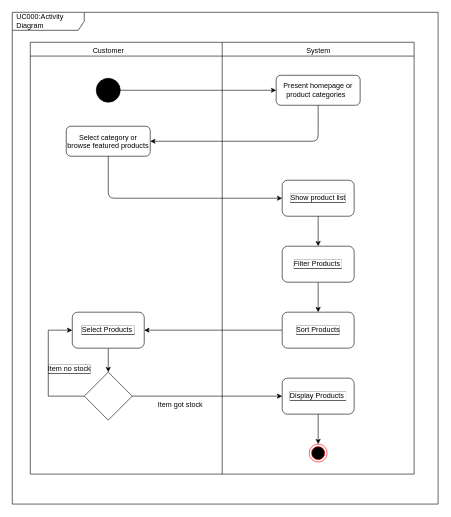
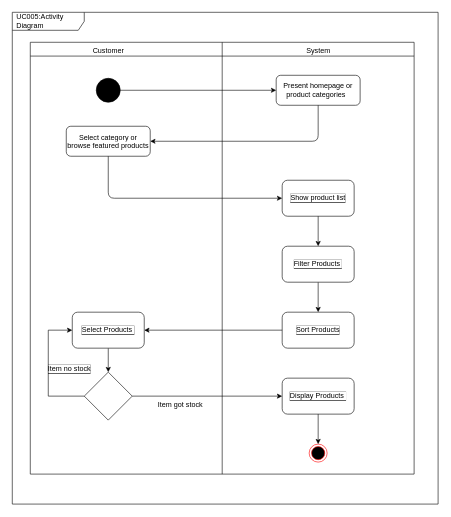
node "UC000:Activity Diagram": label "UC000:Activity Diagram" -> "UC005:Activity Diagram"
